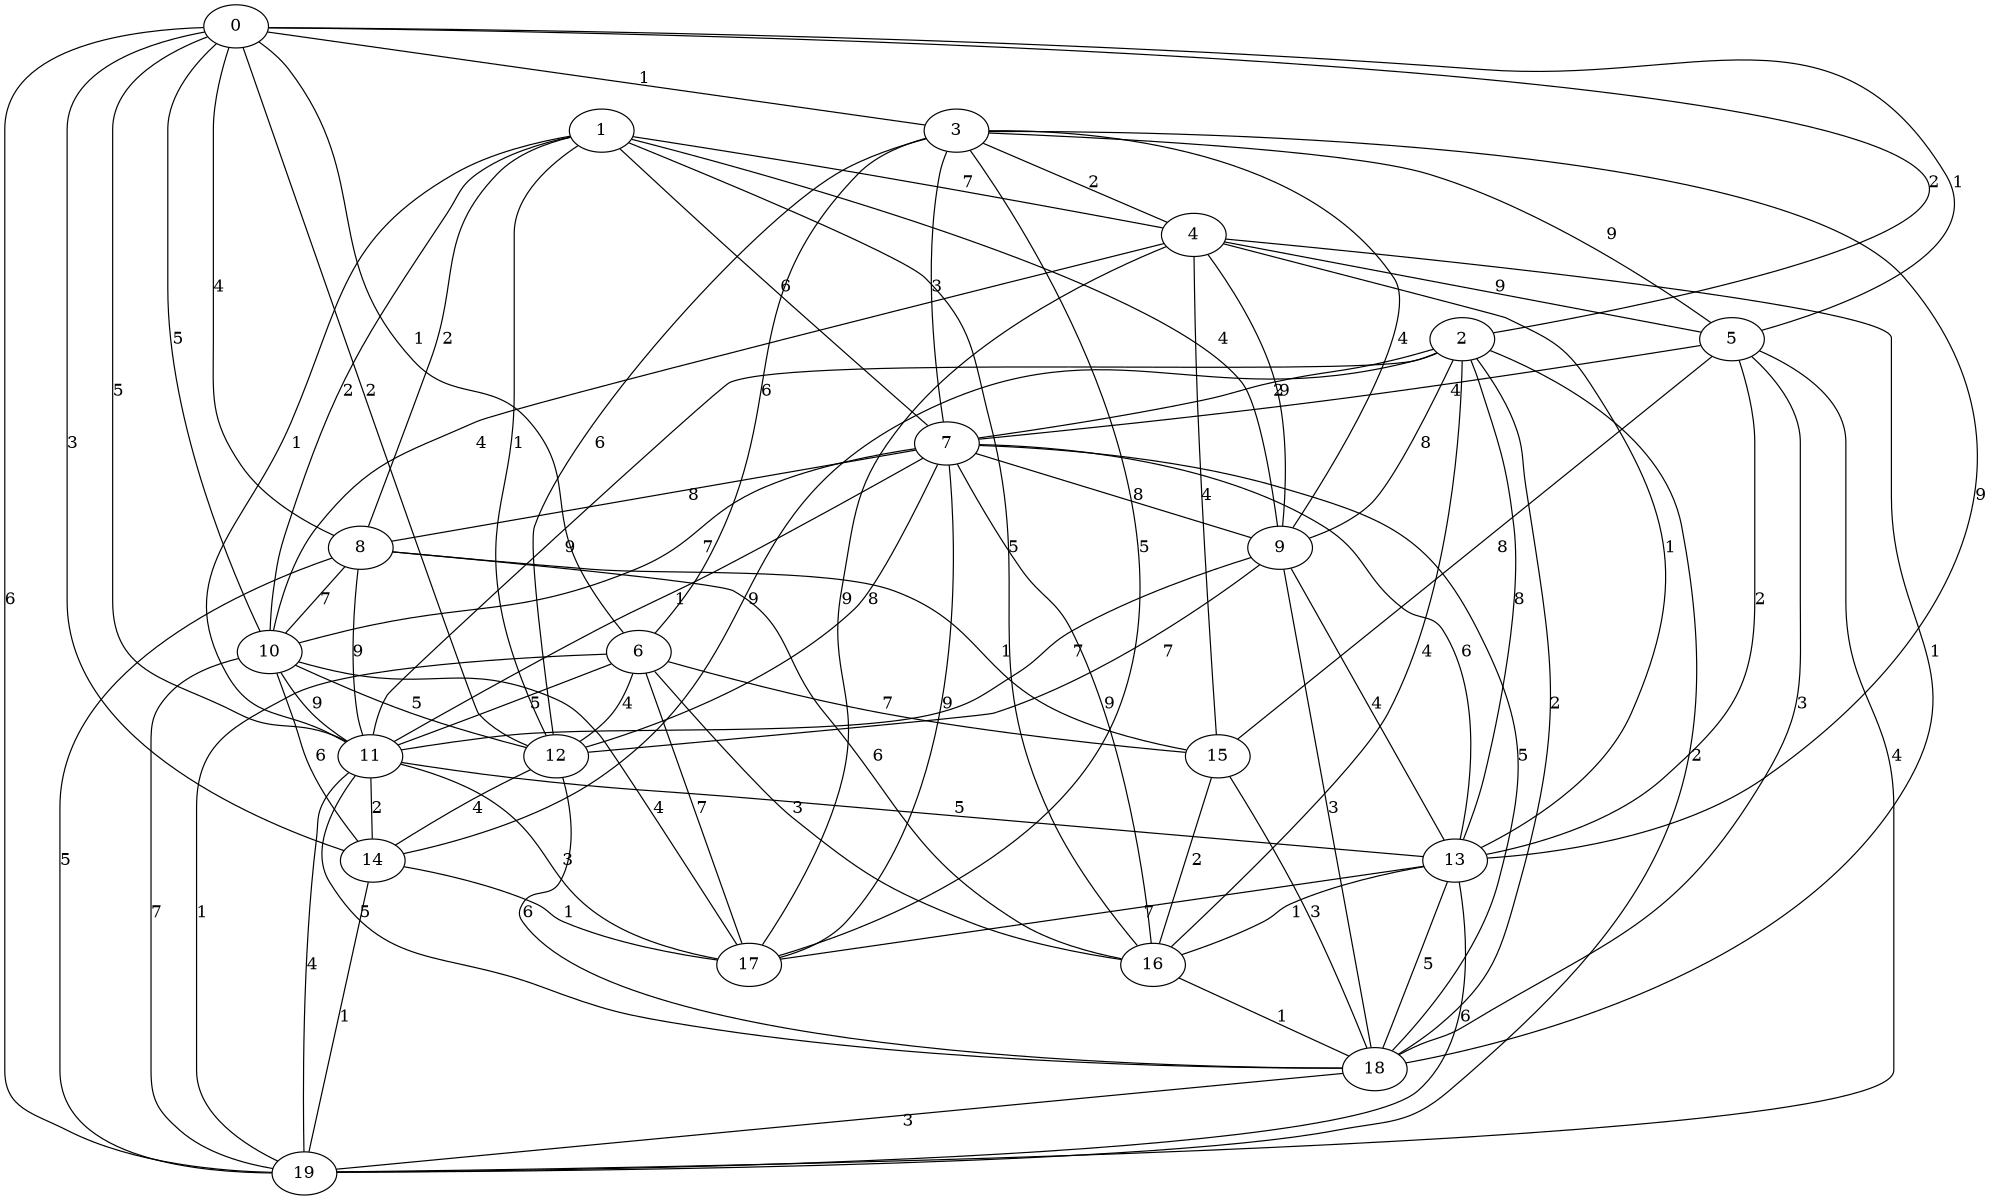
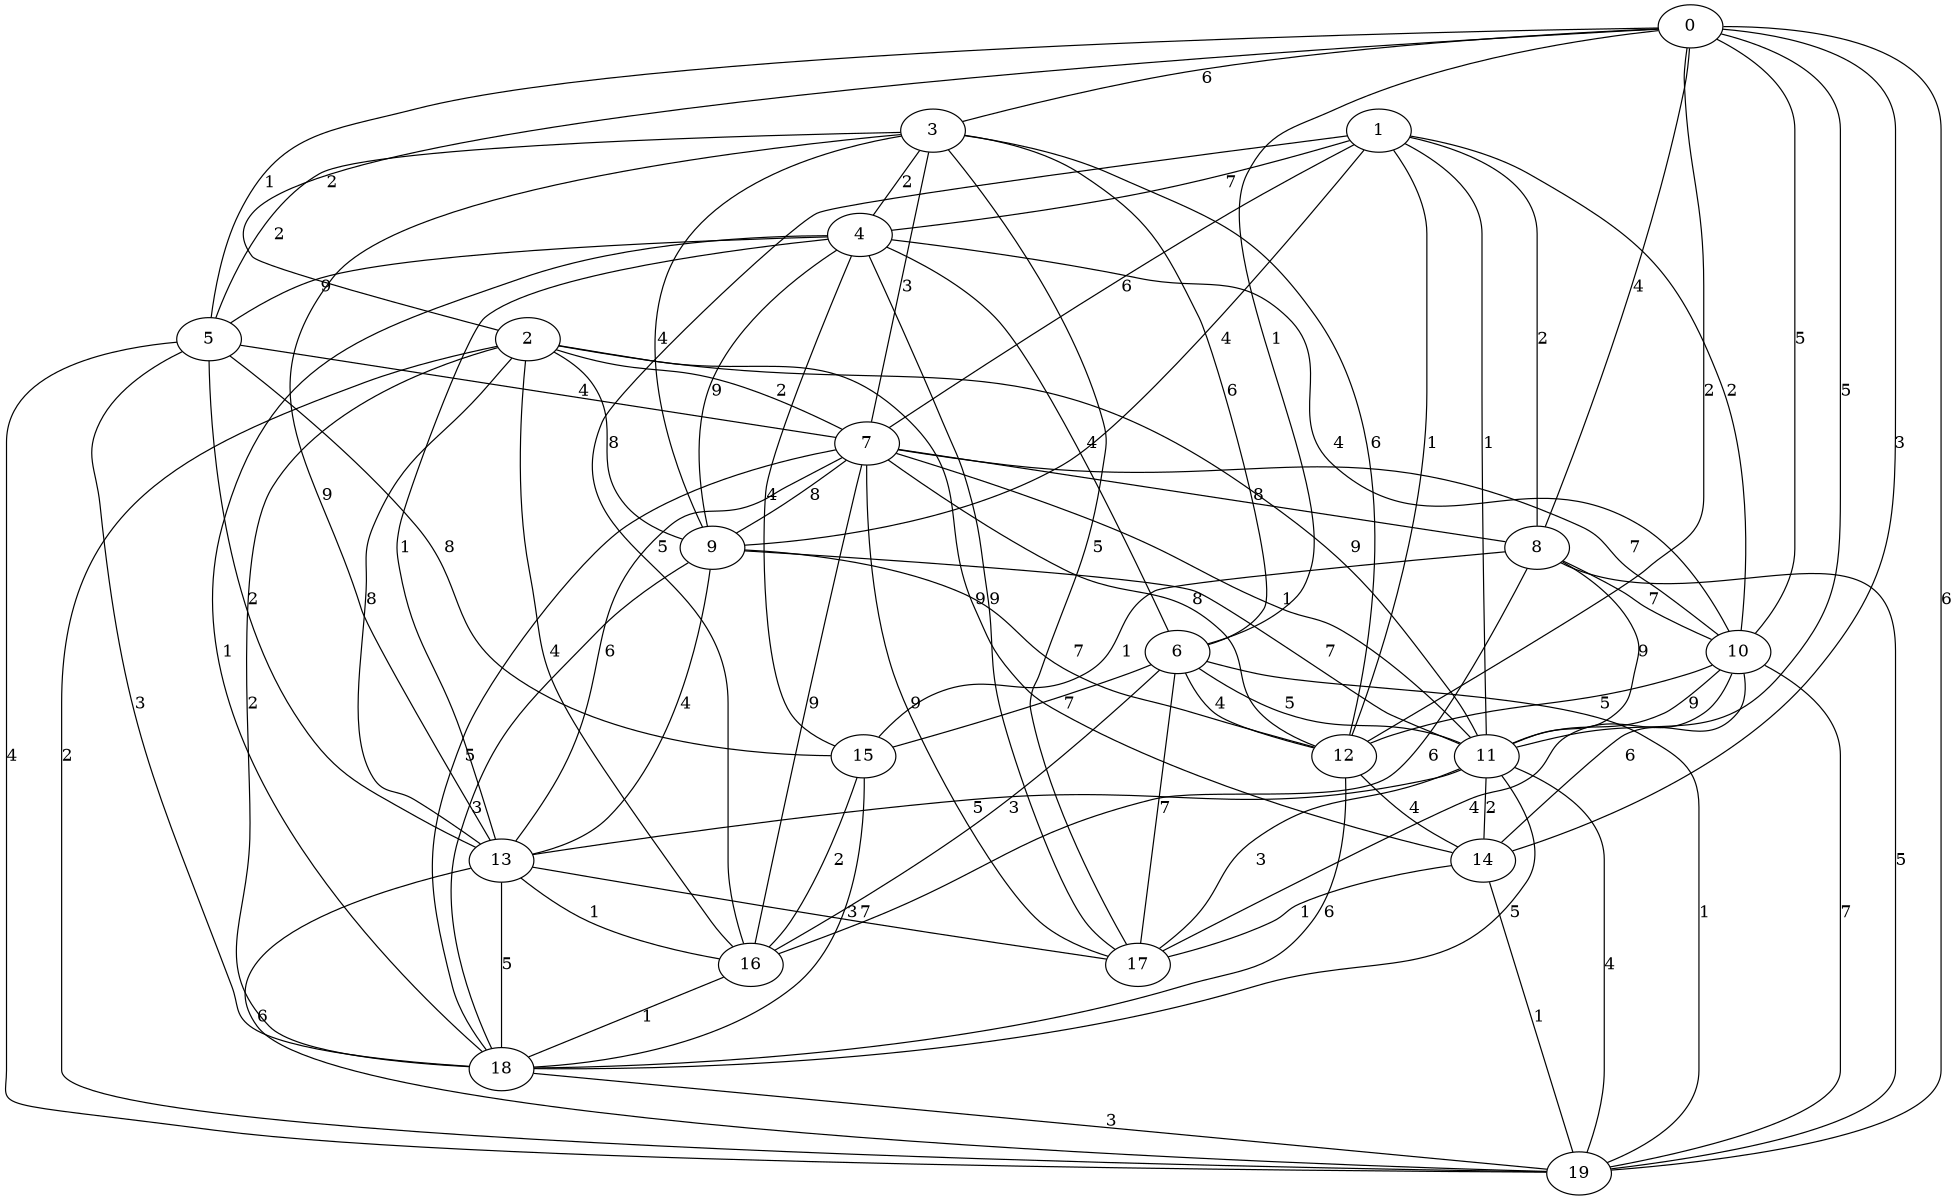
edge "0" -- "3": label "1" -> "6"
edge "3" -- "5": label "9" -> "2"
edge "4" -- "6": added, label "4"
